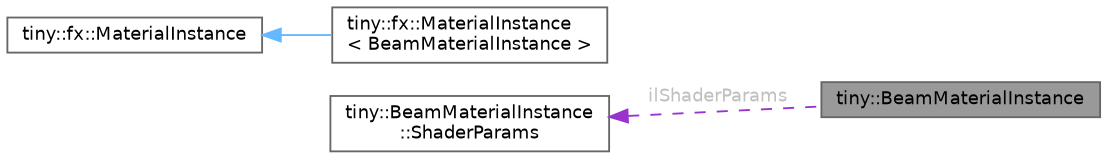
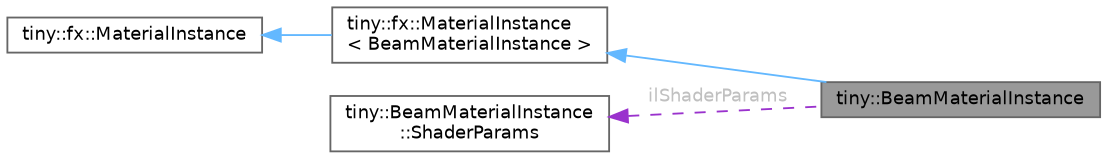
edge "tiny::BeamMaterialInstance" -> "tiny::fx::MaterialInstance < BeamMaterialInstance >": added
